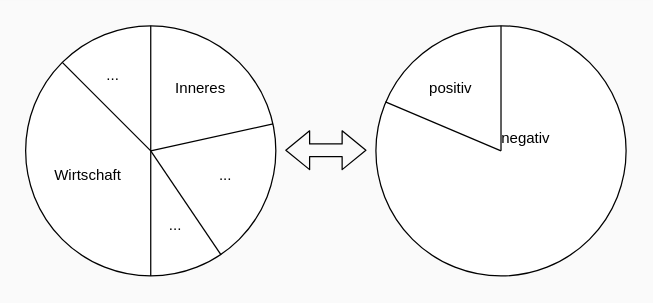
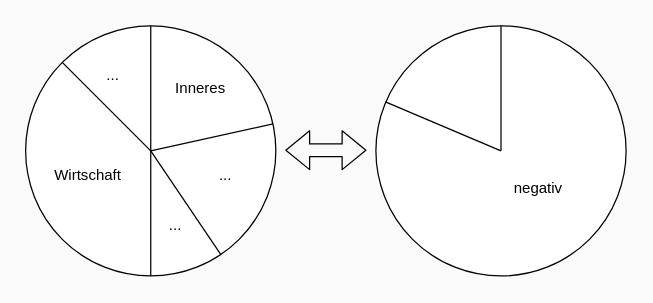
node "positiv": removed
node "negativ": moved (526, 138) -> (538, 188)
